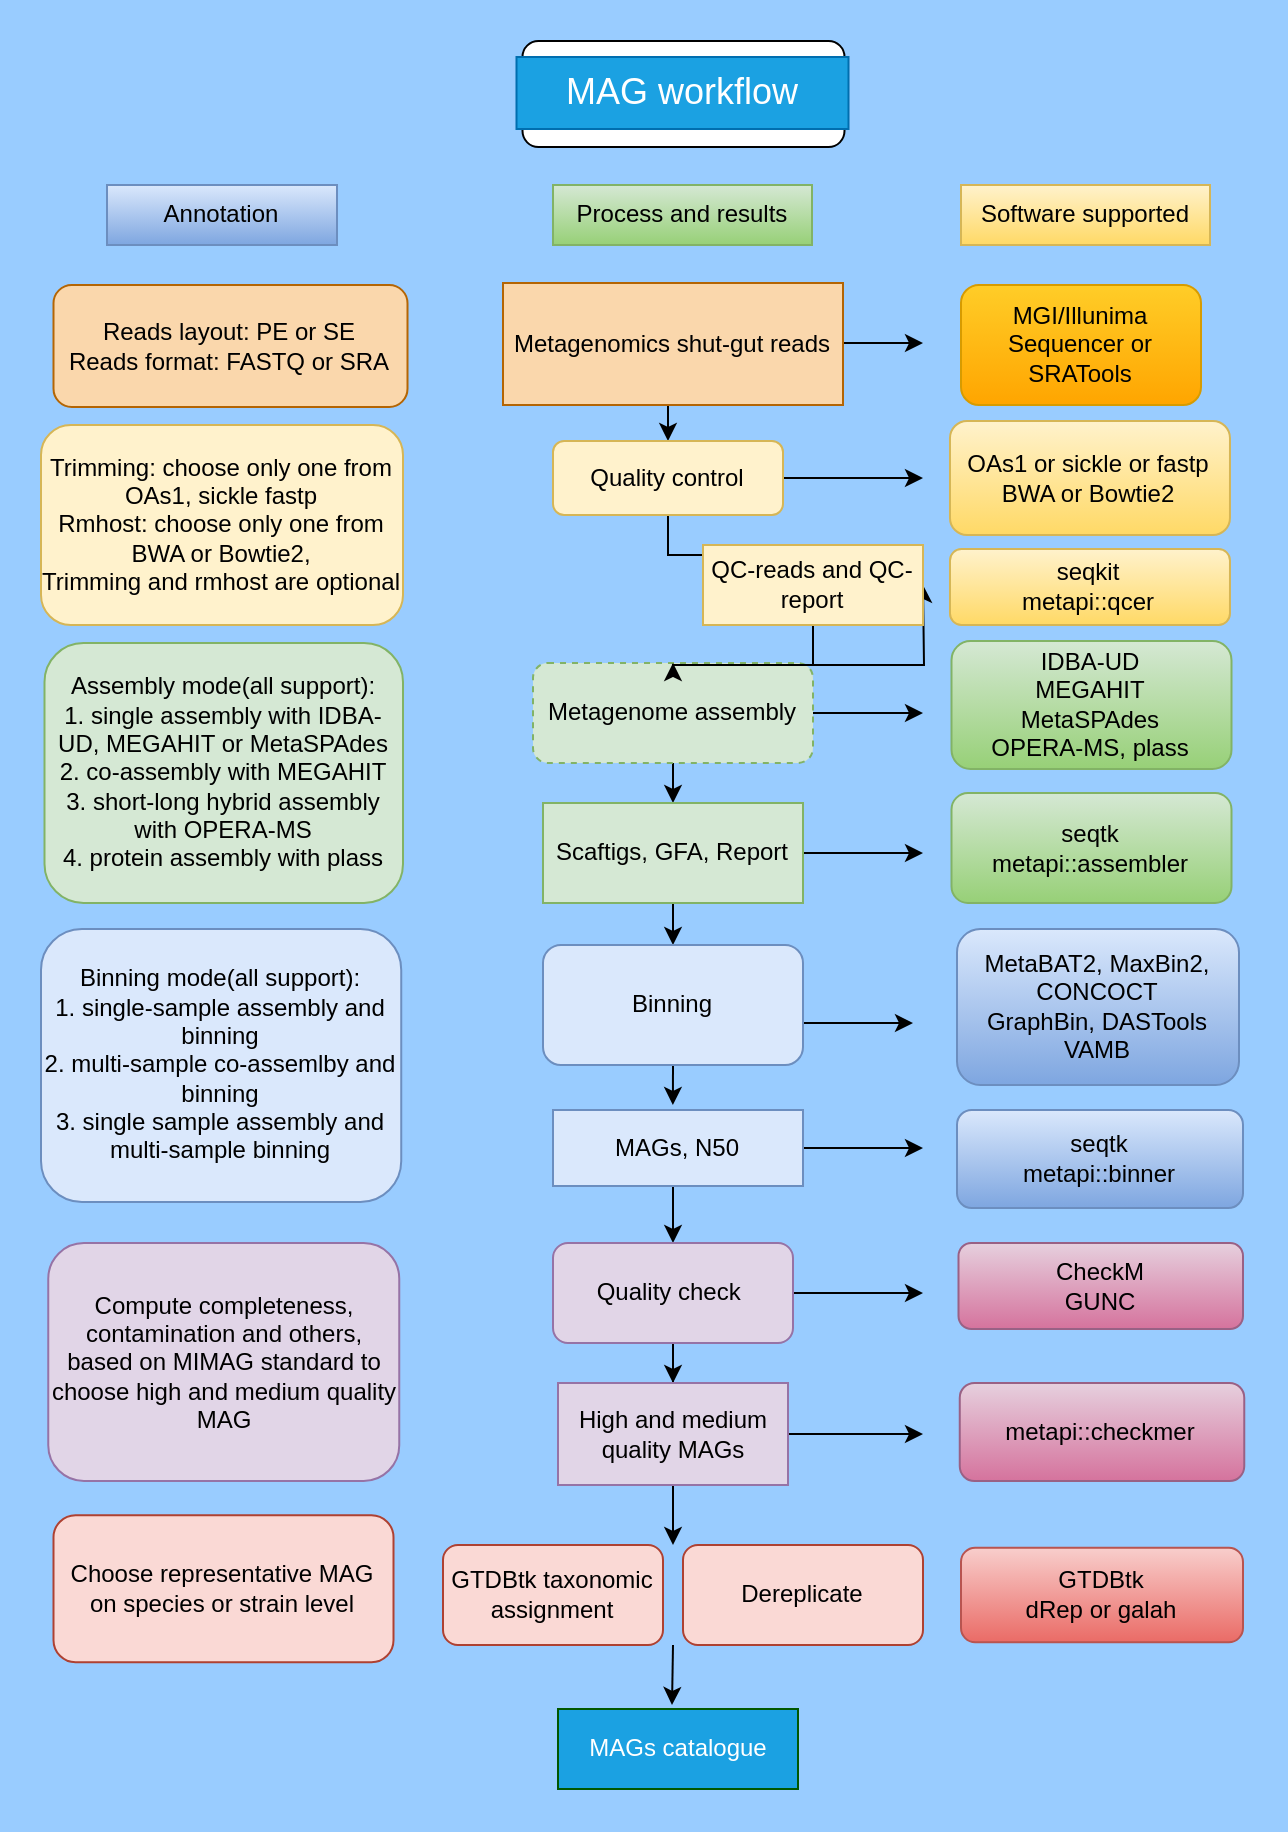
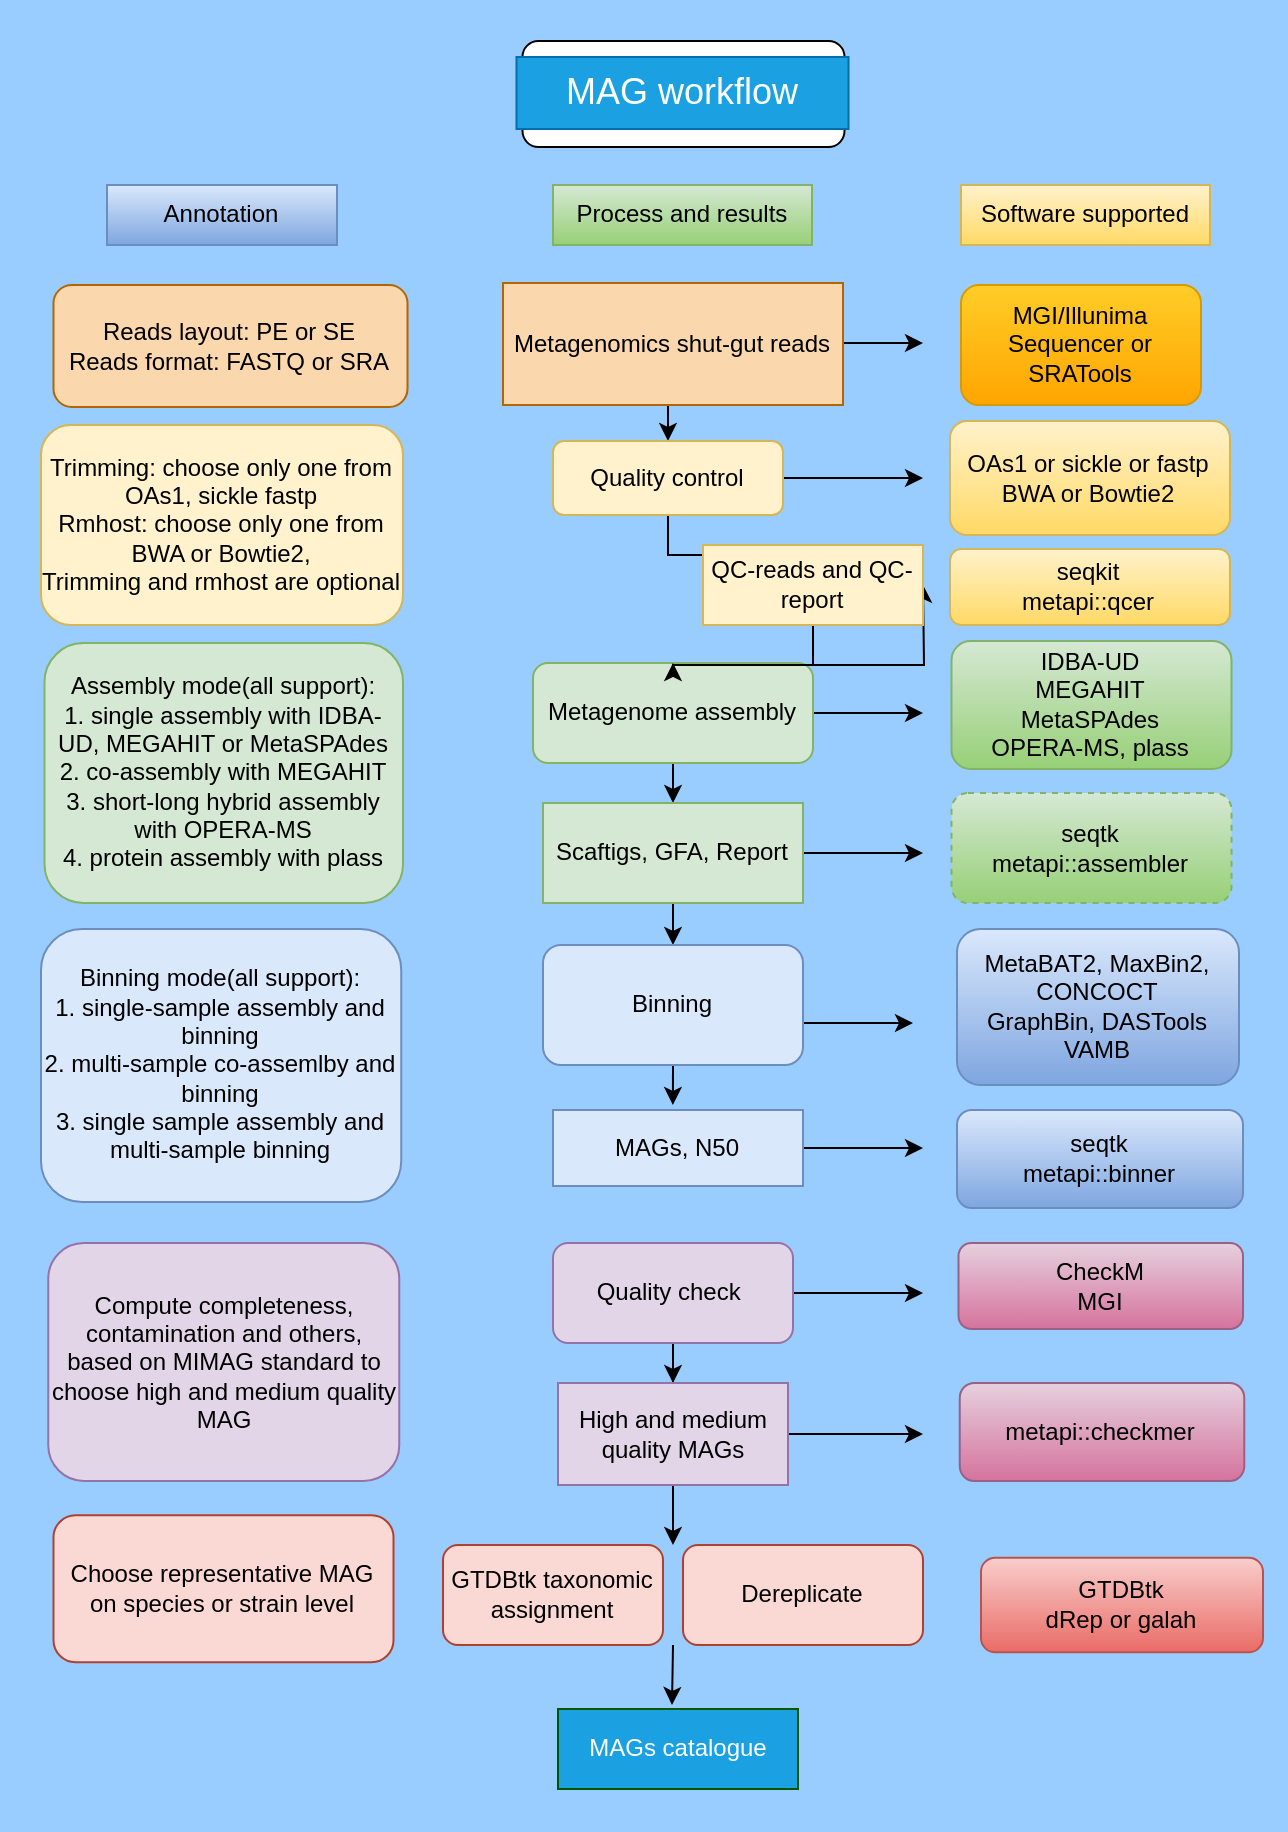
node "Metagenome assembly": style dashed -> solid
node "seqtk metapi::assembler": style solid -> dashed
edge "MAGs, N50" -> "Quality check": removed
node "CheckM GUNC": label "CheckM GUNC" -> "CheckM MGI"
node "GTDBtk dRep or galah": moved (1102, 1595) -> (1122, 1605)
